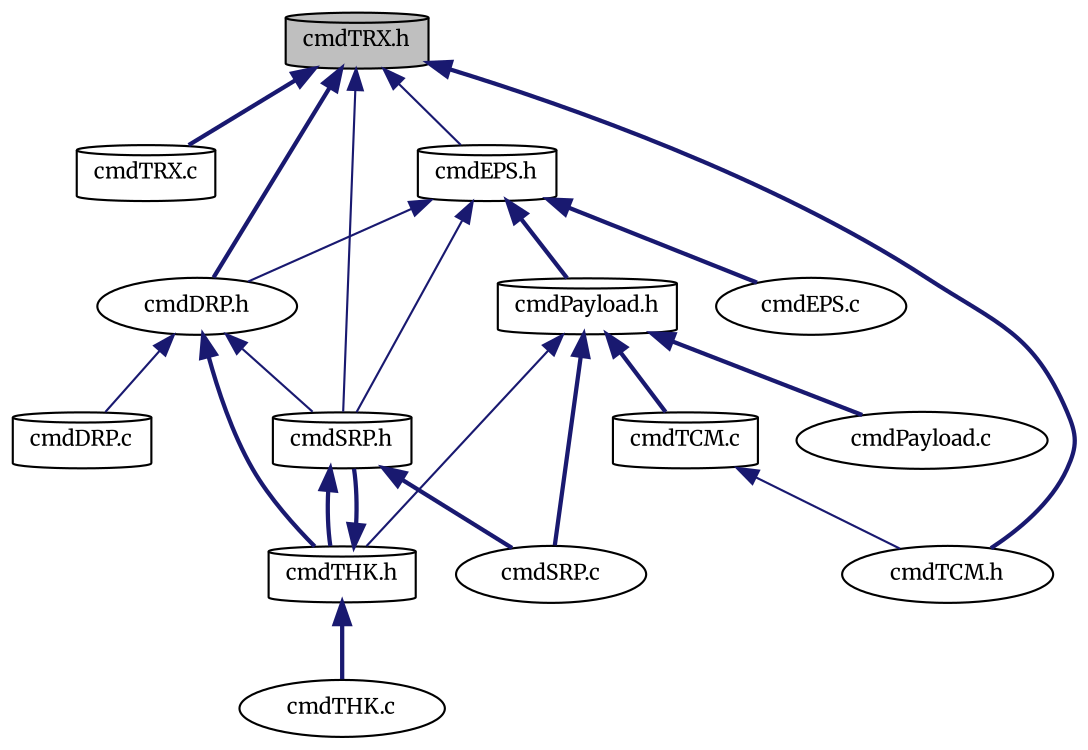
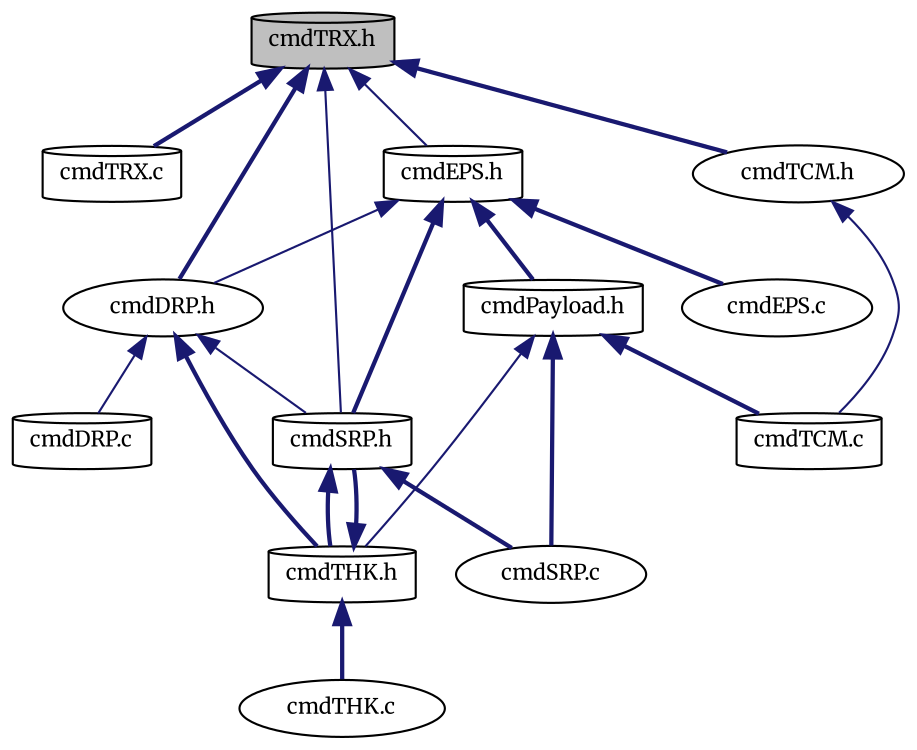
edge "cmdSRP.h" -> "cmdEPS.h": style solid -> bold
node "cmdPayload.c": removed
edge "cmdTCM.h" -> "cmdTCM.c": reversed
